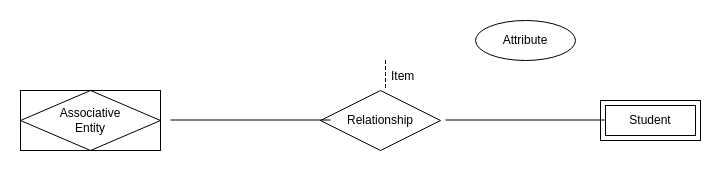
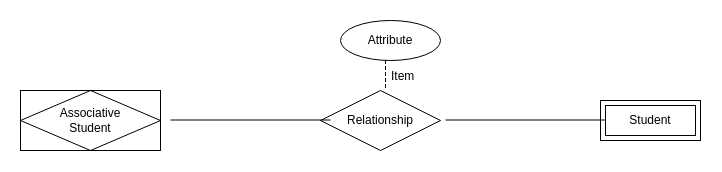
node "Attribute": moved (526, 41) -> (391, 41)
node "Associative Entity": label "Associative Entity" -> "Associative Student"
